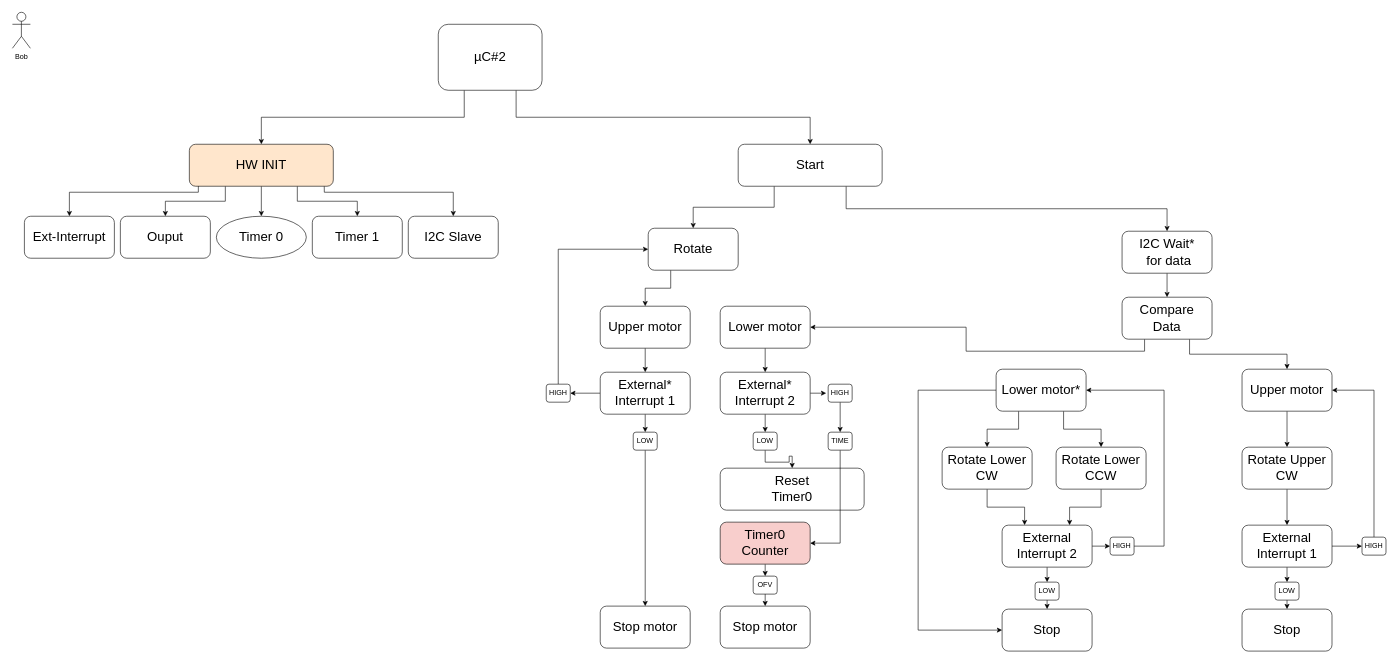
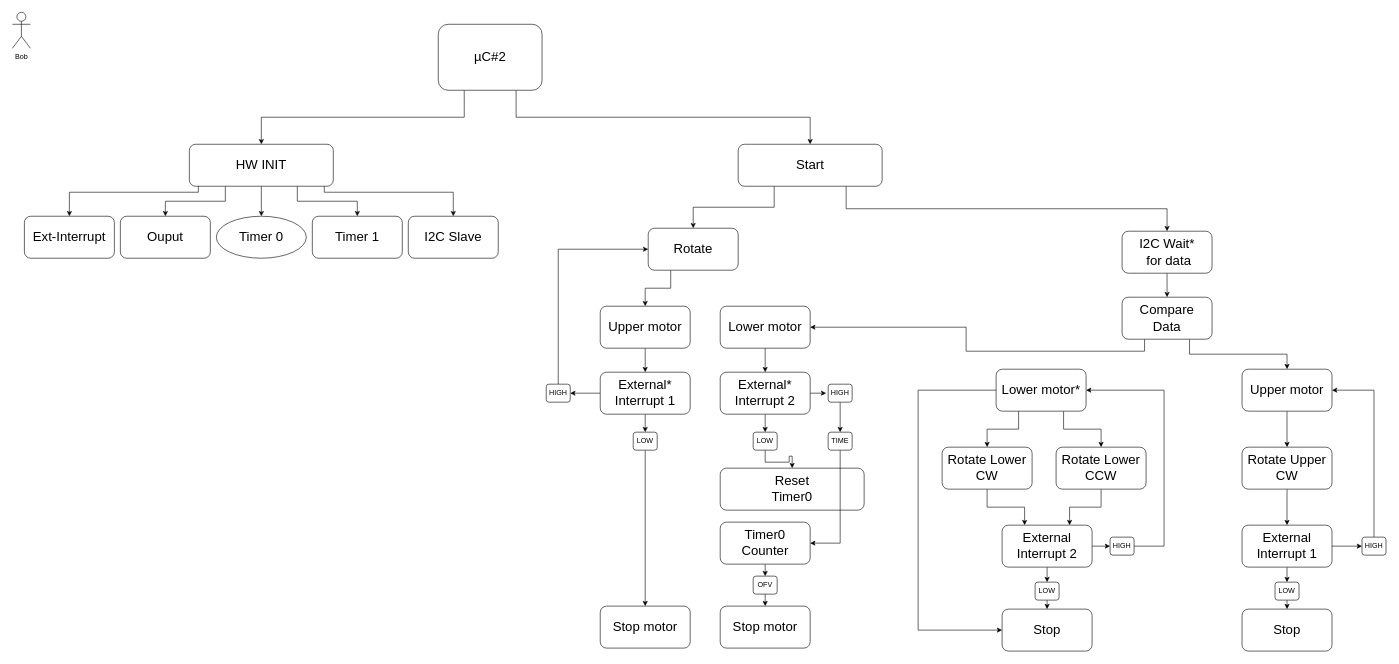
node "HW INIT": fillcolor #ffe6cc -> #ffffff
node "Timer0 Counter": fillcolor #f8cecc -> #ffffff
